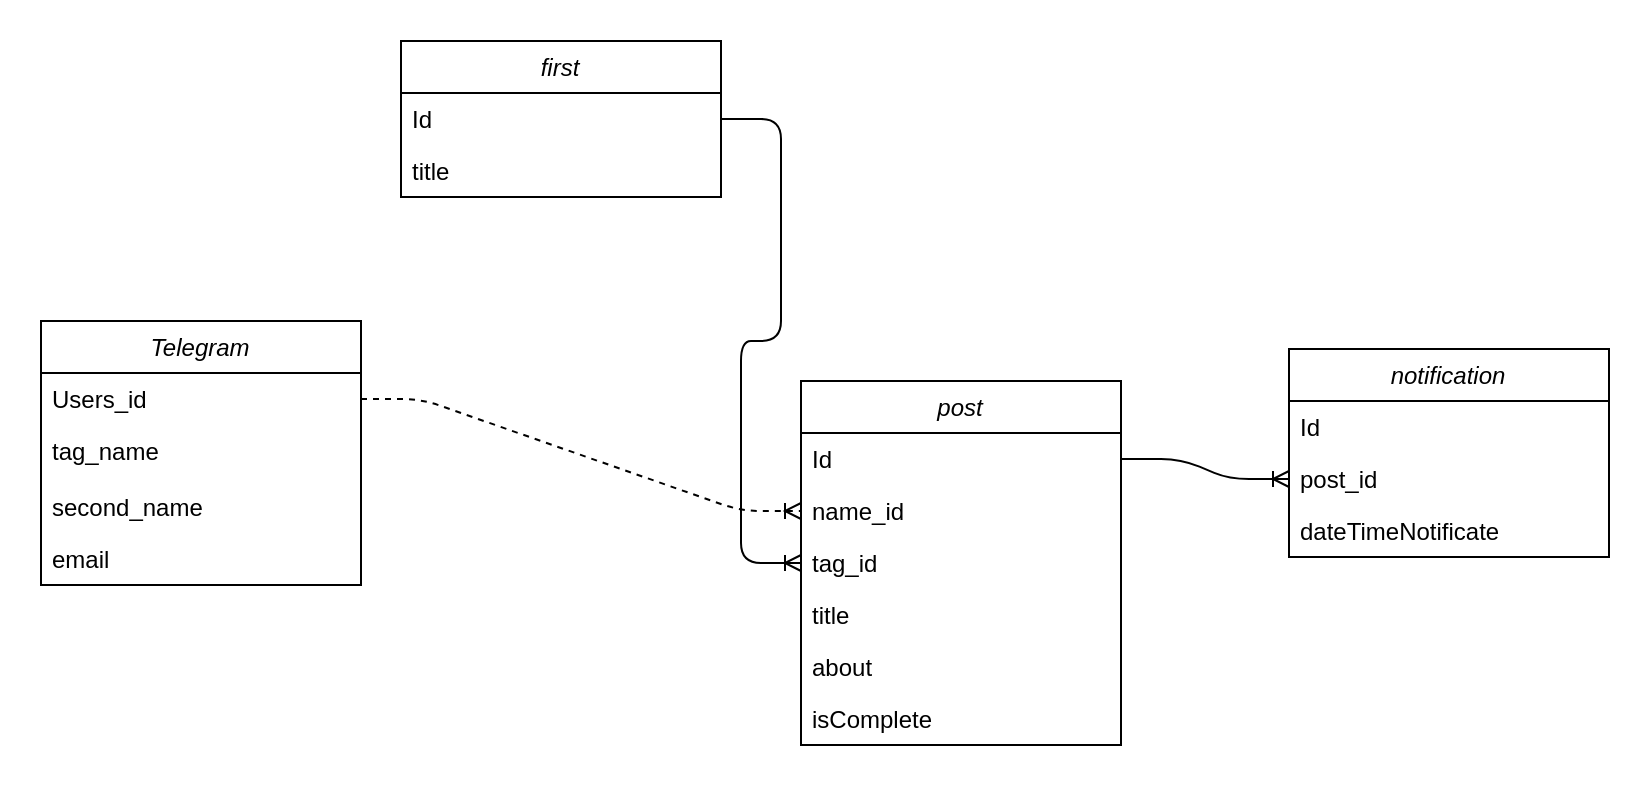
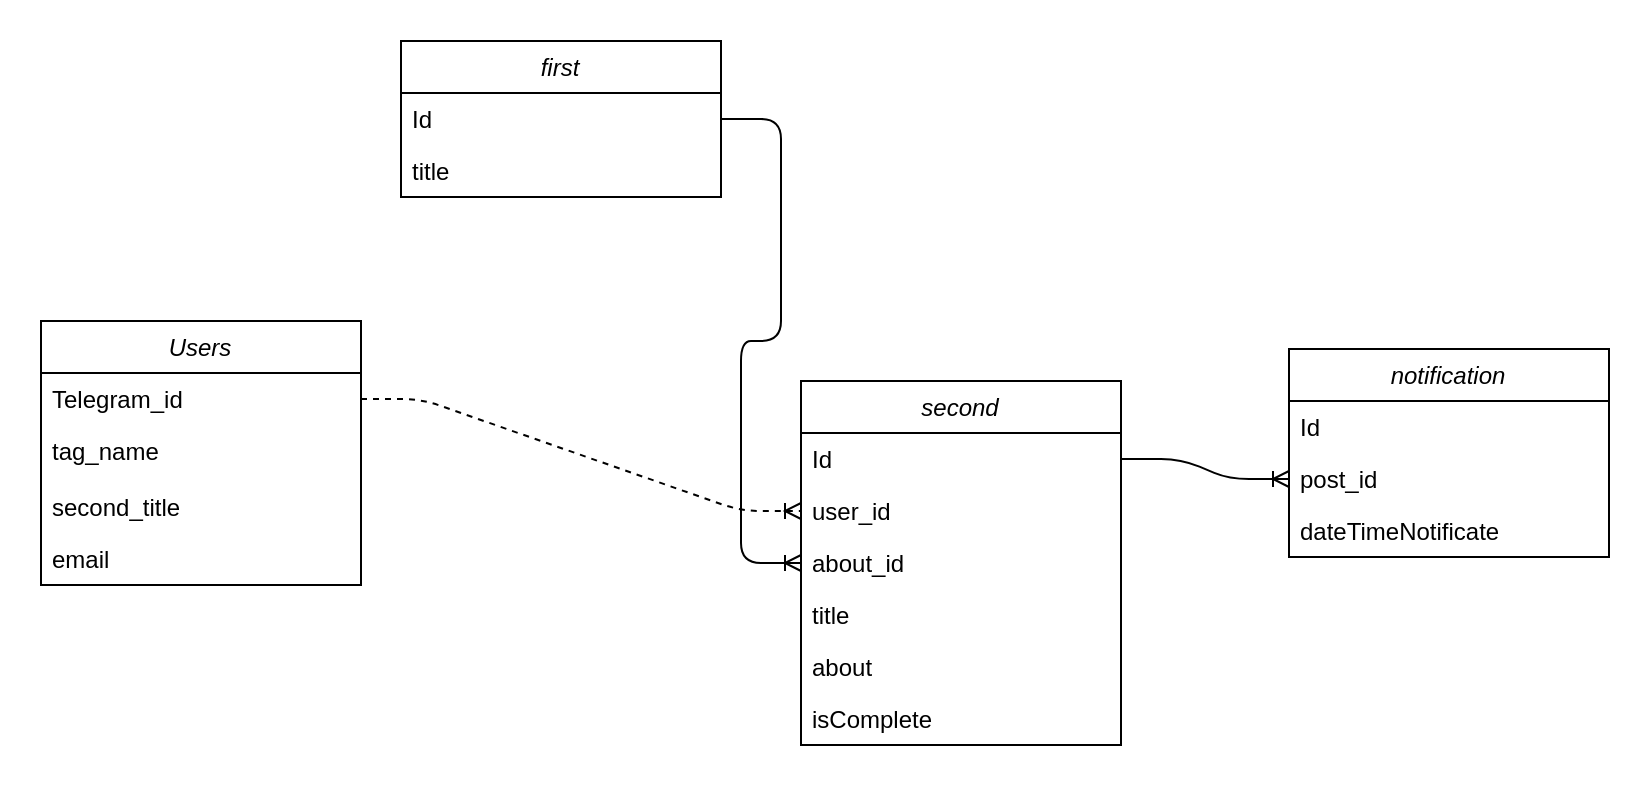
node "Telegram": label "Telegram" -> "Users"
node "Users_id": label "Users_id" -> "Telegram_id"
node "post": label "post" -> "second"
node "second_name": label "second_name" -> "second_title"
node "name_id": label "name_id" -> "user_id"
node "tag_id": label "tag_id" -> "about_id"
